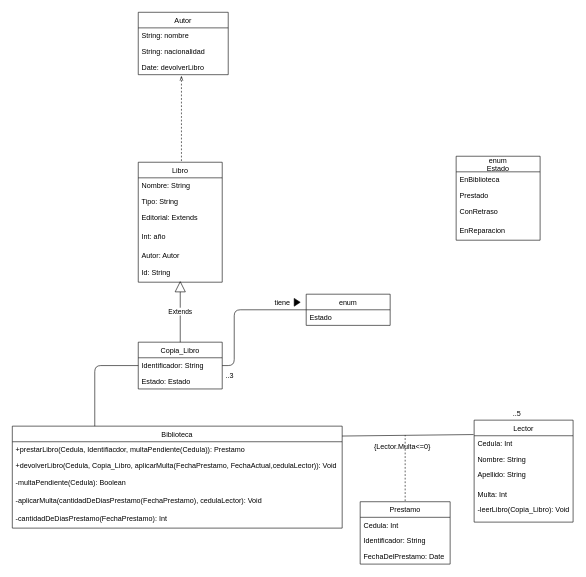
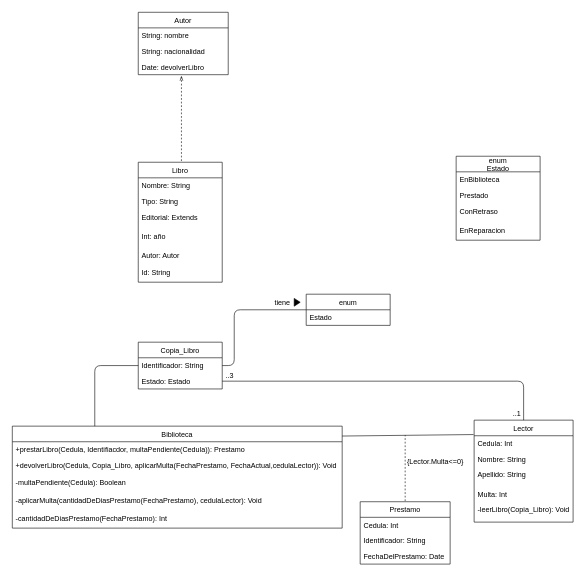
edge "Copia_Libro" -> "Id: String": removed, label "Extends"
edge "Estado: Estado" -- "Lector": added
node "..5": label "..5" -> "..1"
node "{Lector.Multa<=0}": moved (402, 447) -> (435, 462)
